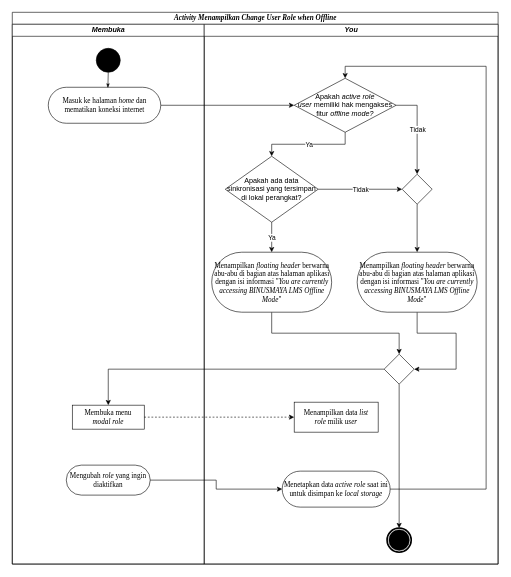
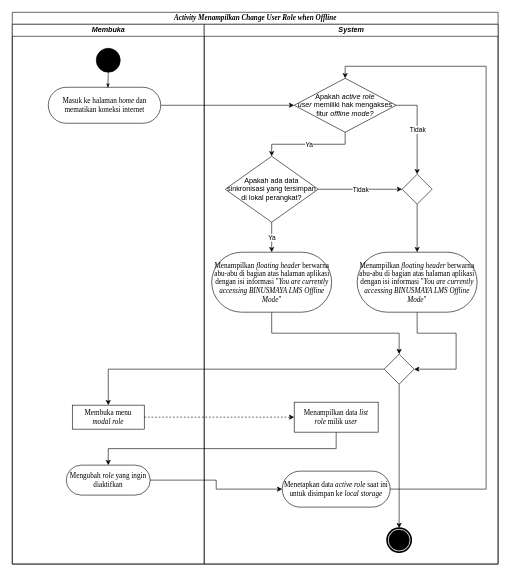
node "You": label "You" -> "System"
edge "Menampilkan data list role milik user" -> "Mengubah role yang ingin diaktifkan": added
